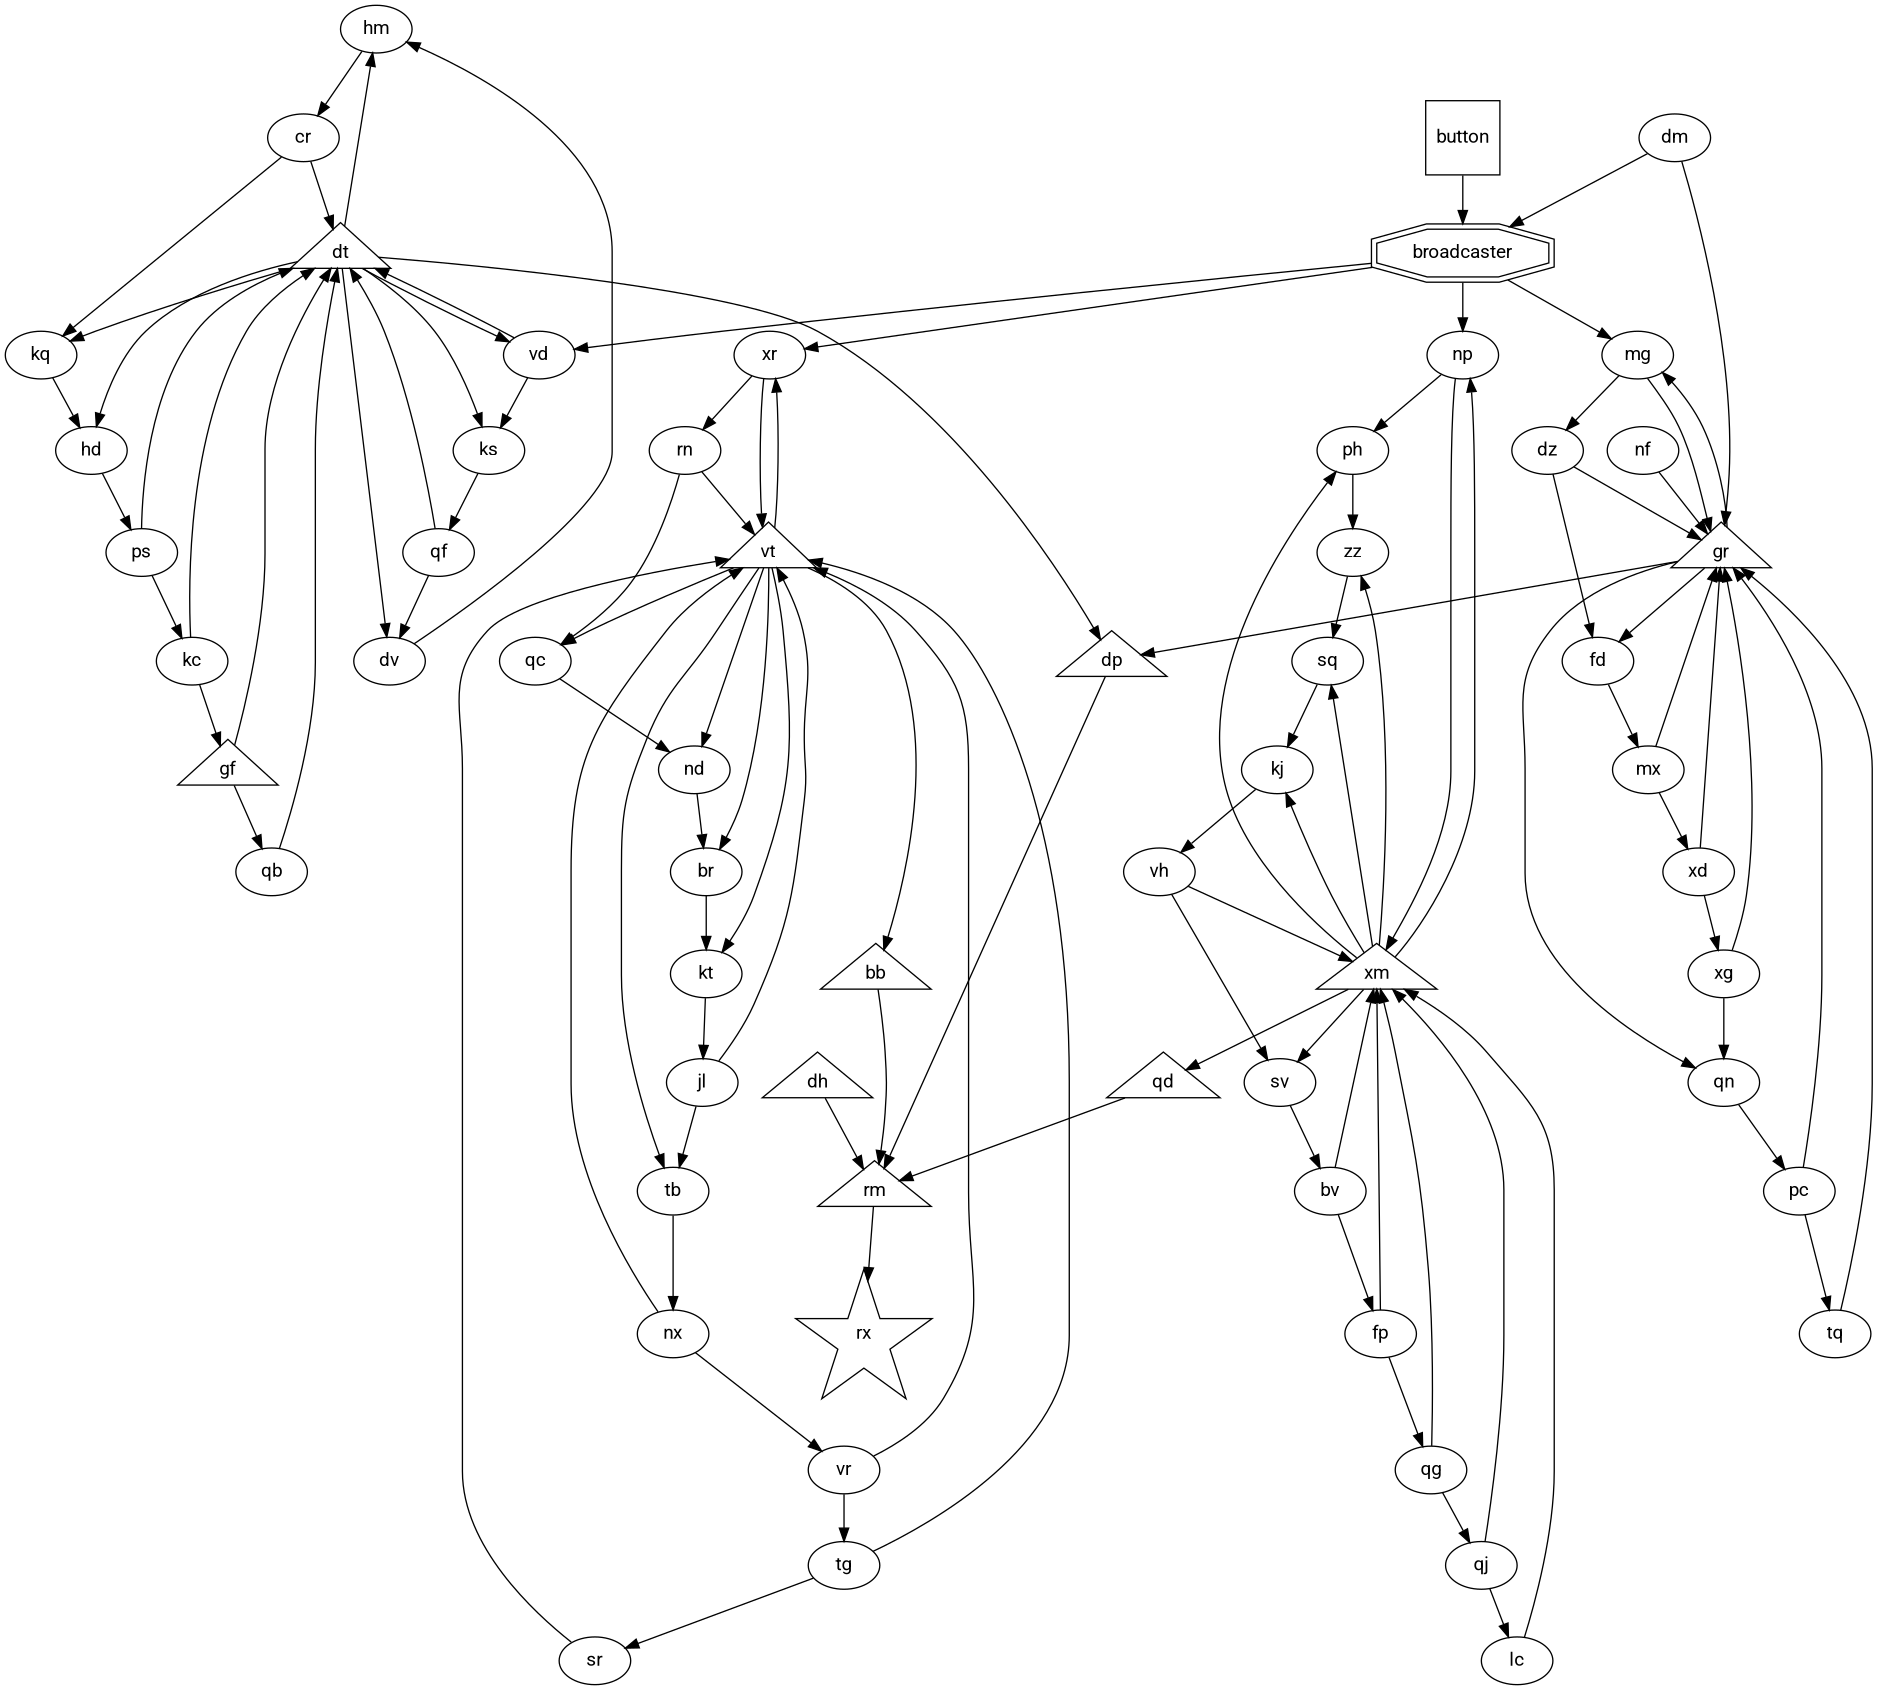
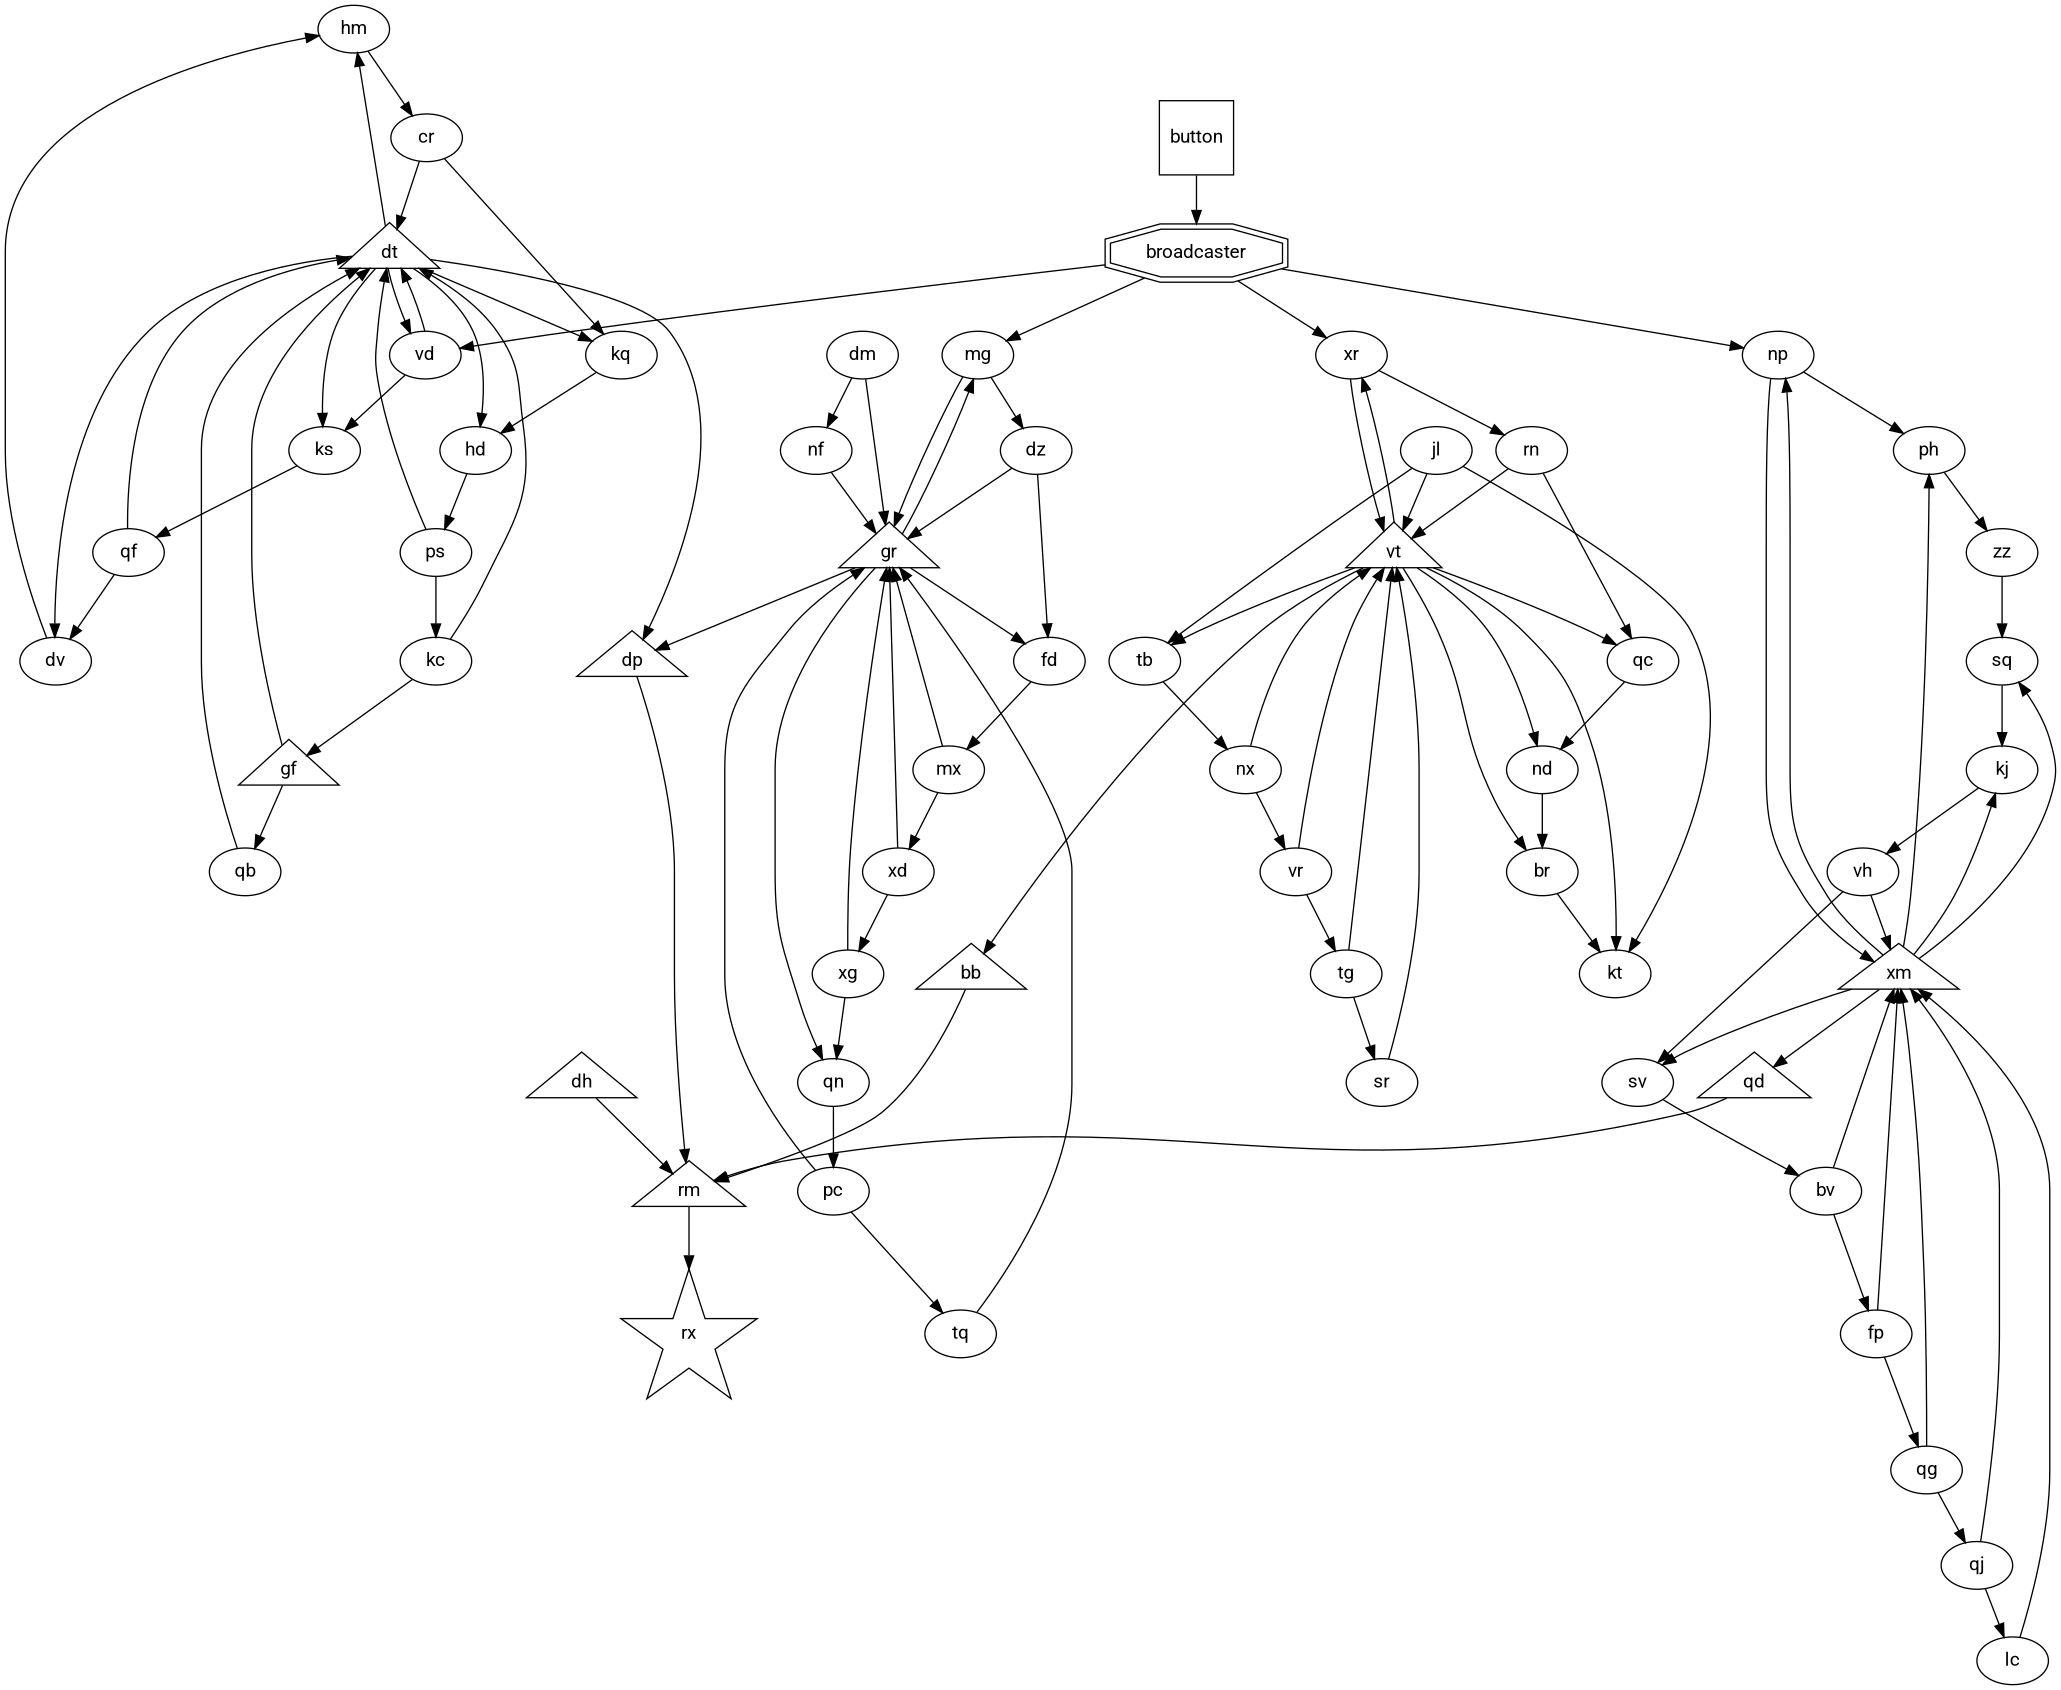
edge "dm" -> "broadcaster": now "dm" -> "nf"
edge "xm" -> "zz": removed
edge "kt" -> "jl": reversed
